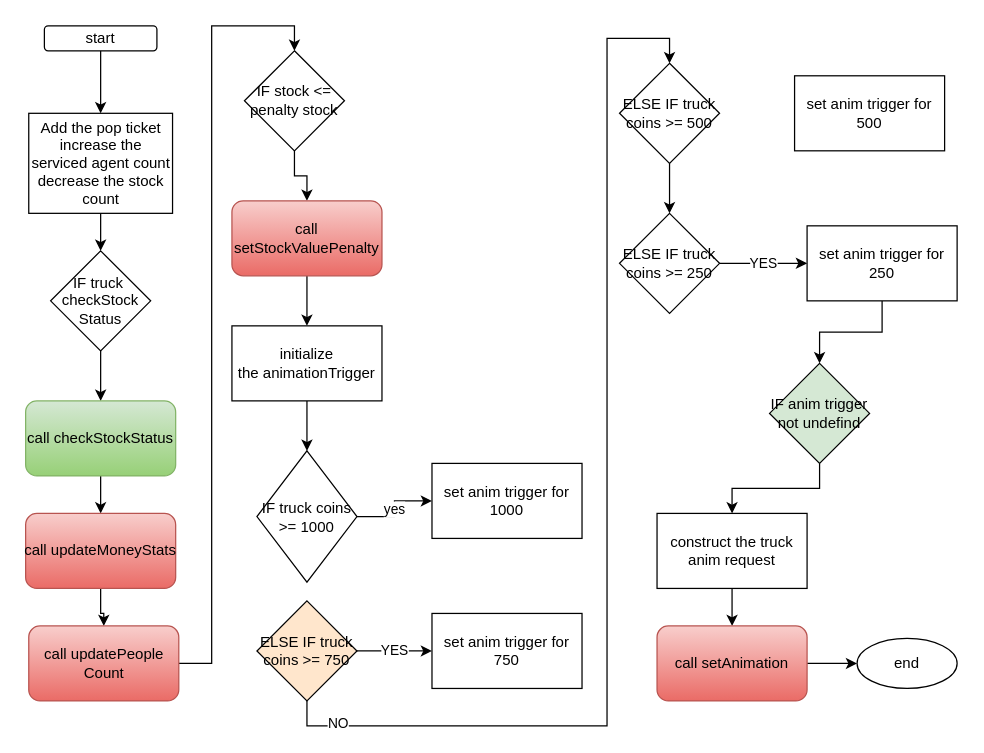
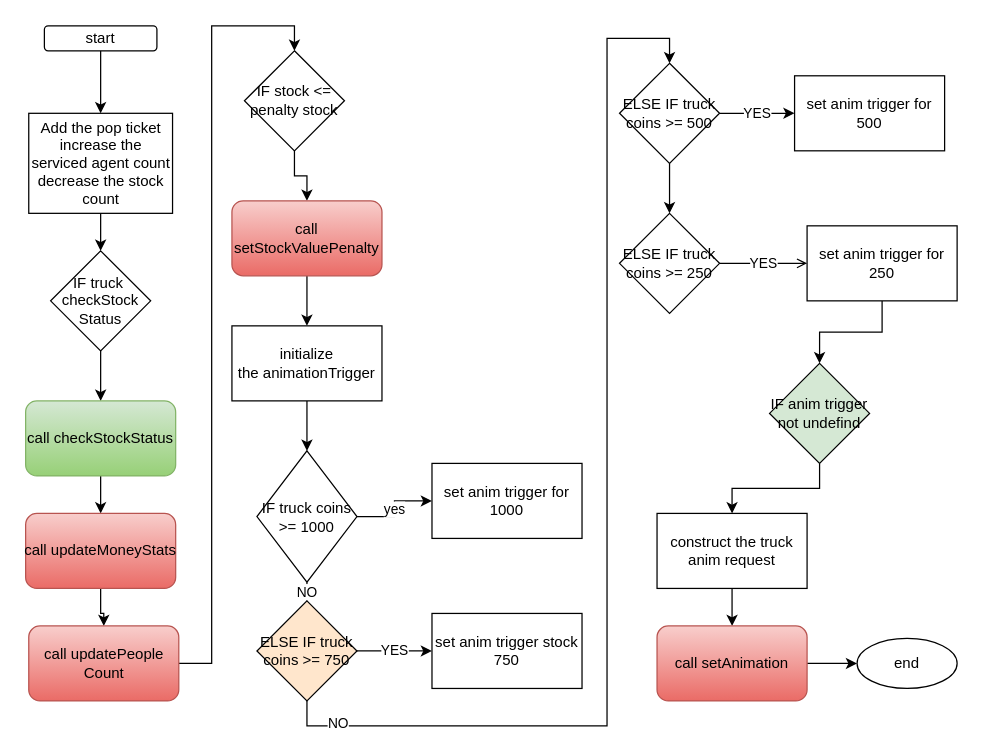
edge "ELSE IF truck coins >= 500" -> "set anim trigger for 500": added, label "YES"
edge "ELSE IF truck coins >= 250" -> "set anim trigger for 250": arrowhead classic -> open
edge "IF truck coins >= 1000" -> "ELSE IF truck coins >= 750": added, label "NO"
node "set anim trigger for 750": label "set anim trigger for 750" -> "set anim trigger stock 750"
